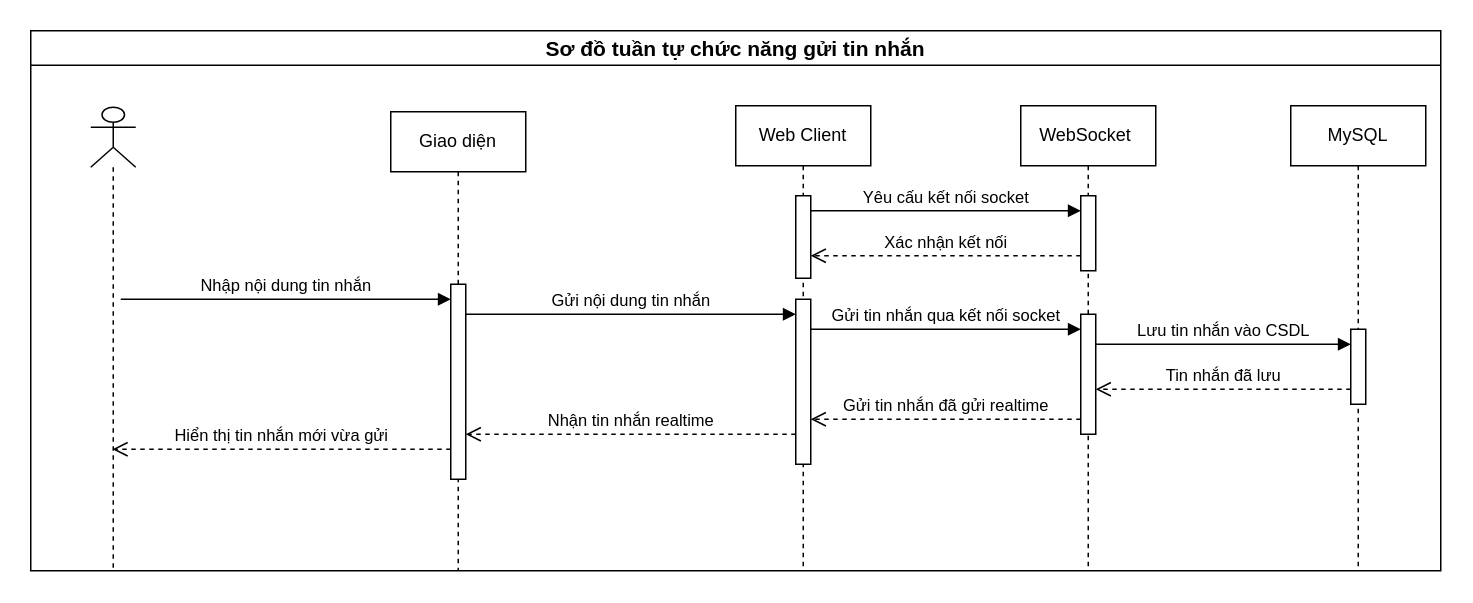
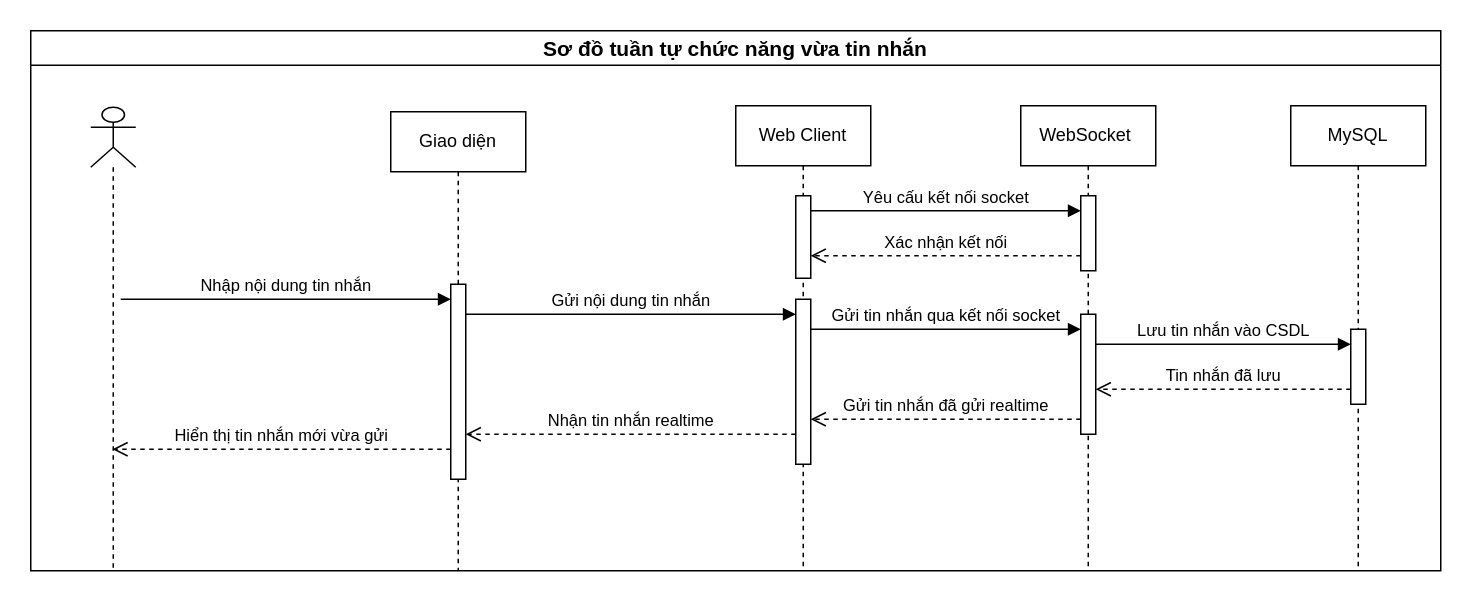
node "Sơ đồ tuần tự chức năng gửi tin nhắn": label "Sơ đồ tuần tự chức năng gửi tin nhắn" -> "Sơ đồ tuần tự chức năng vừa tin nhắn"
